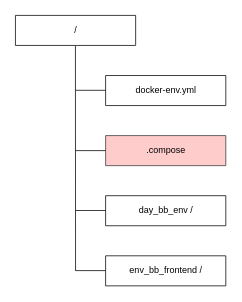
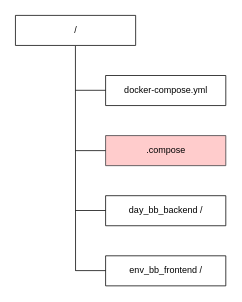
node "docker-env.yml": label "docker-env.yml" -> "docker-compose.yml"
node "day_bb_env /": label "day_bb_env /" -> "day_bb_backend /"
